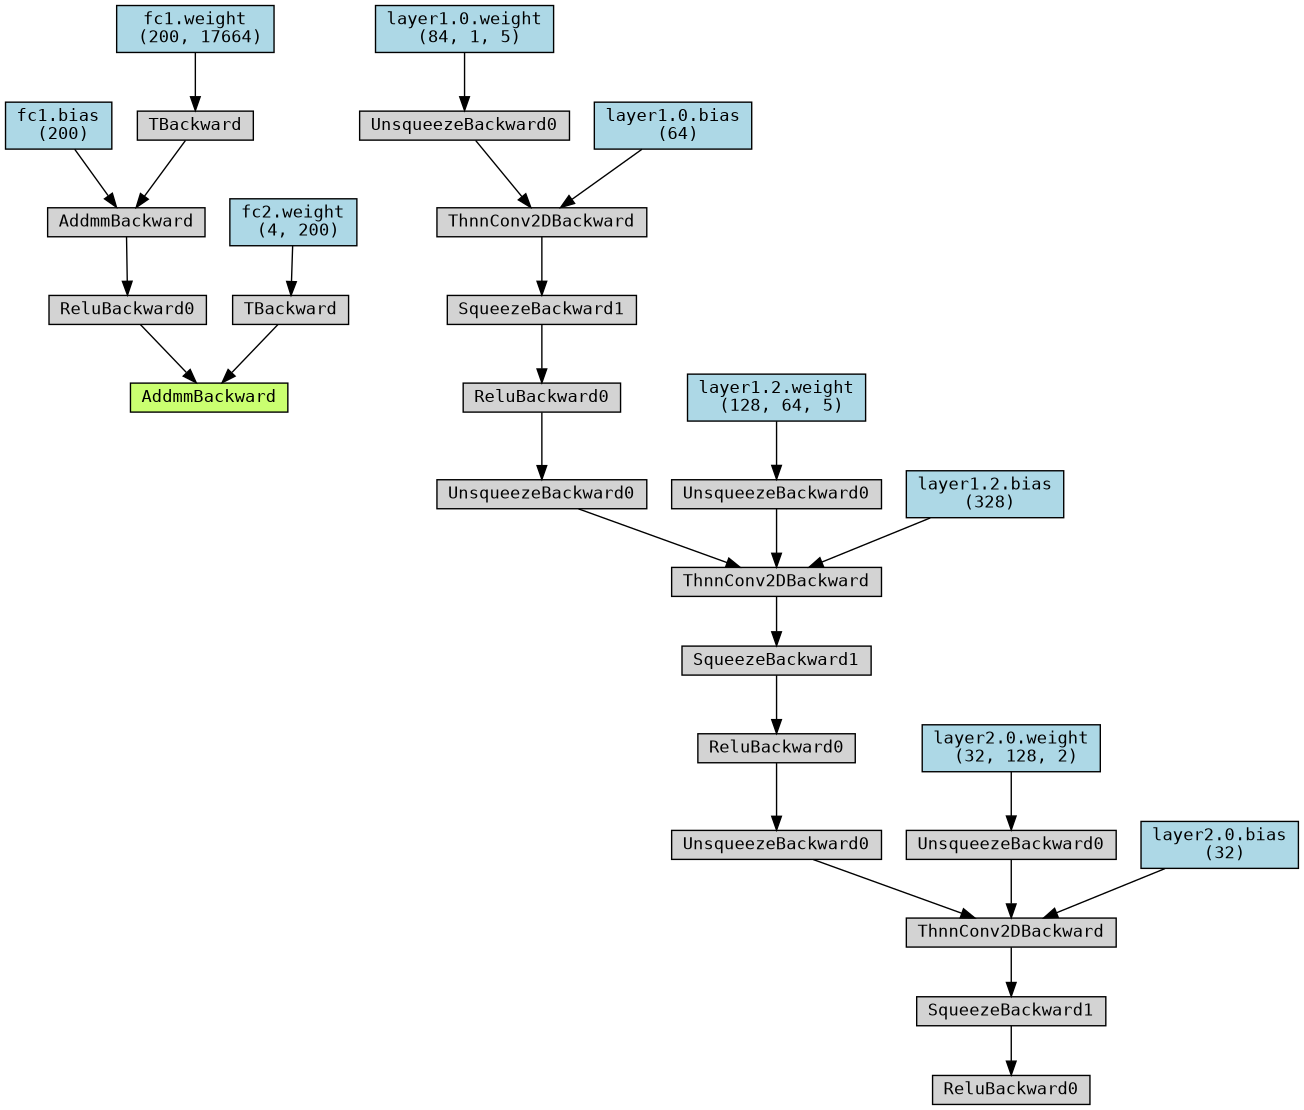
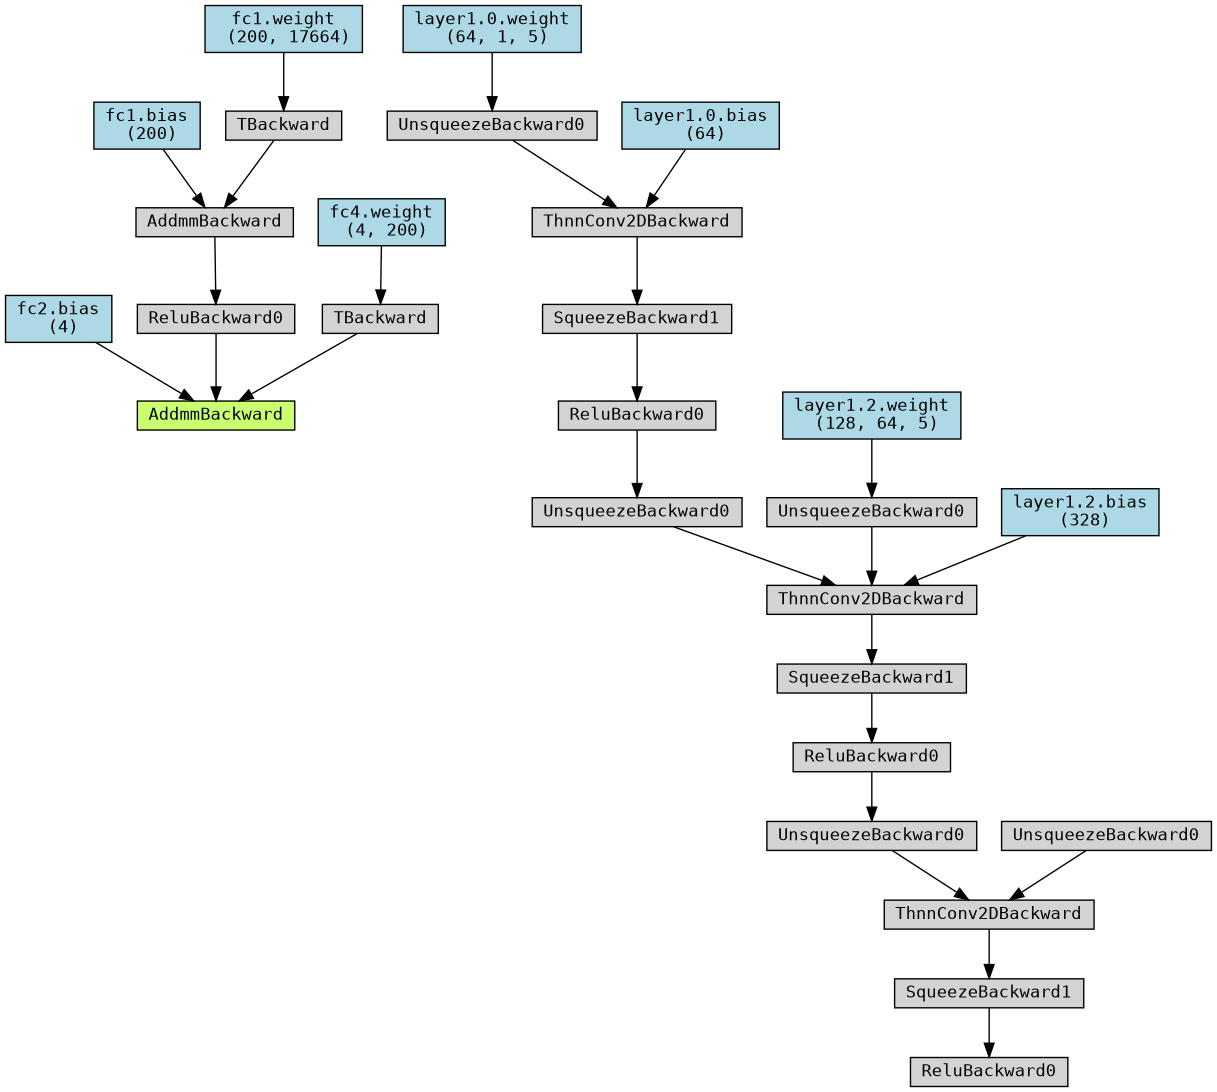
node "layer1.0.weight (84, 1, 5)": label "layer1.0.weight (84, 1, 5)" -> "layer1.0.weight (64, 1, 5)"
node "fc2.weight (4, 200)": label "fc2.weight (4, 200)" -> "fc4.weight (4, 200)"
node "fc2.bias (4)": added
node "layer2.0.weight (32, 128, 2)": removed
node "layer2.0.bias (32)": removed
